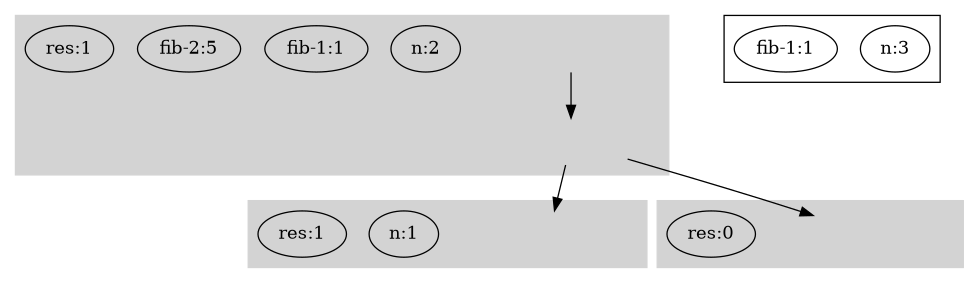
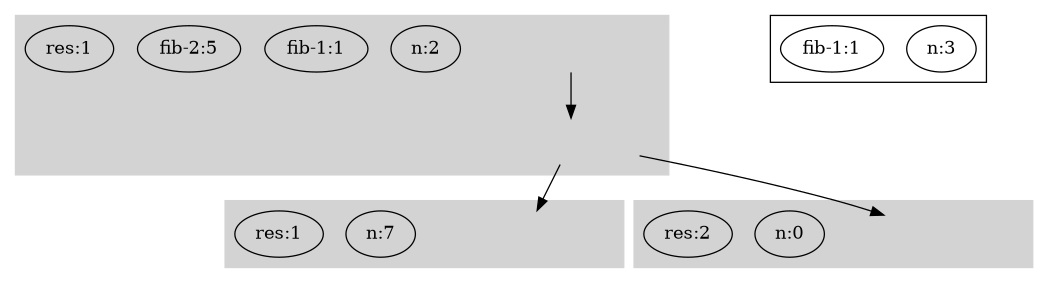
node "n:1": label "n:1" -> "n:7"
node "res:0": label "res:0" -> "res:2"
node "n:0": added
